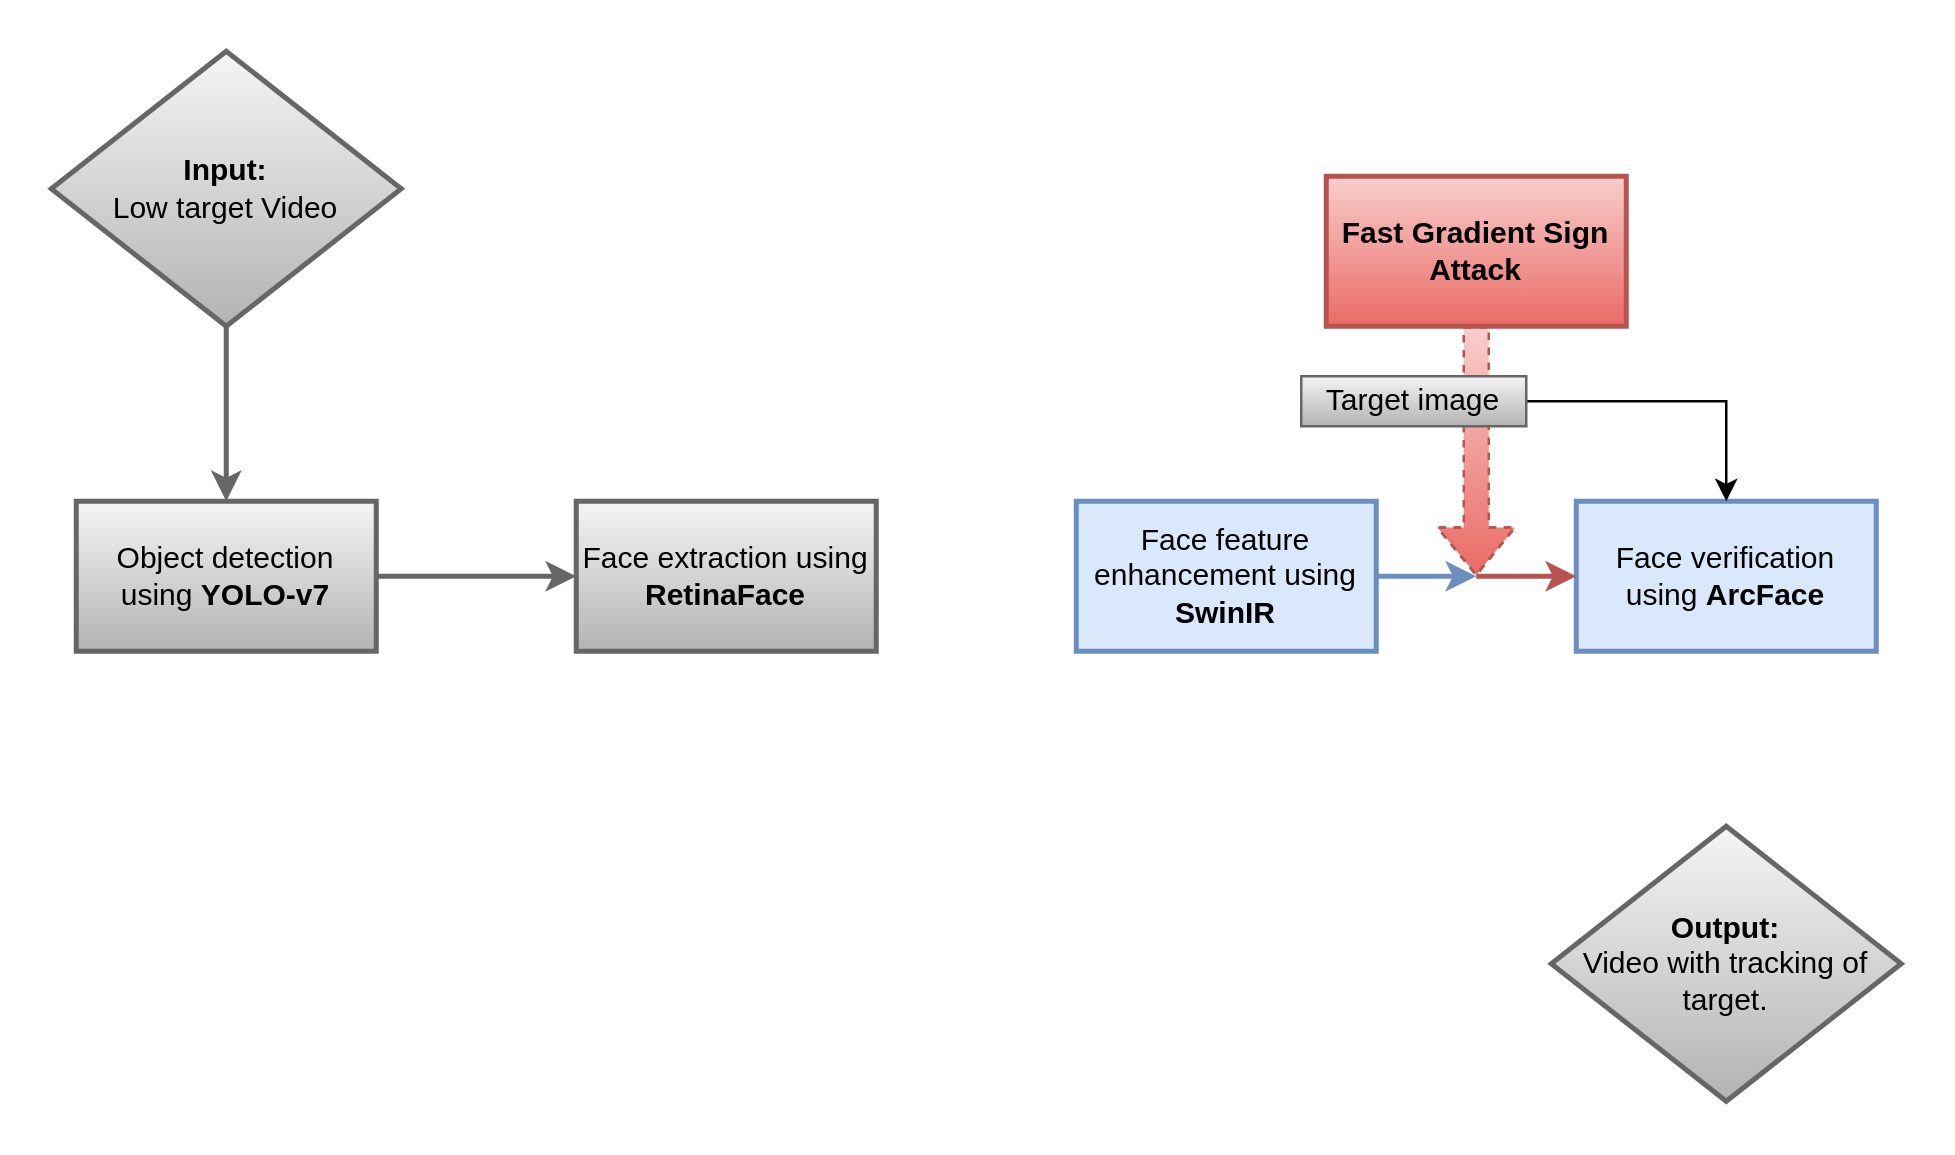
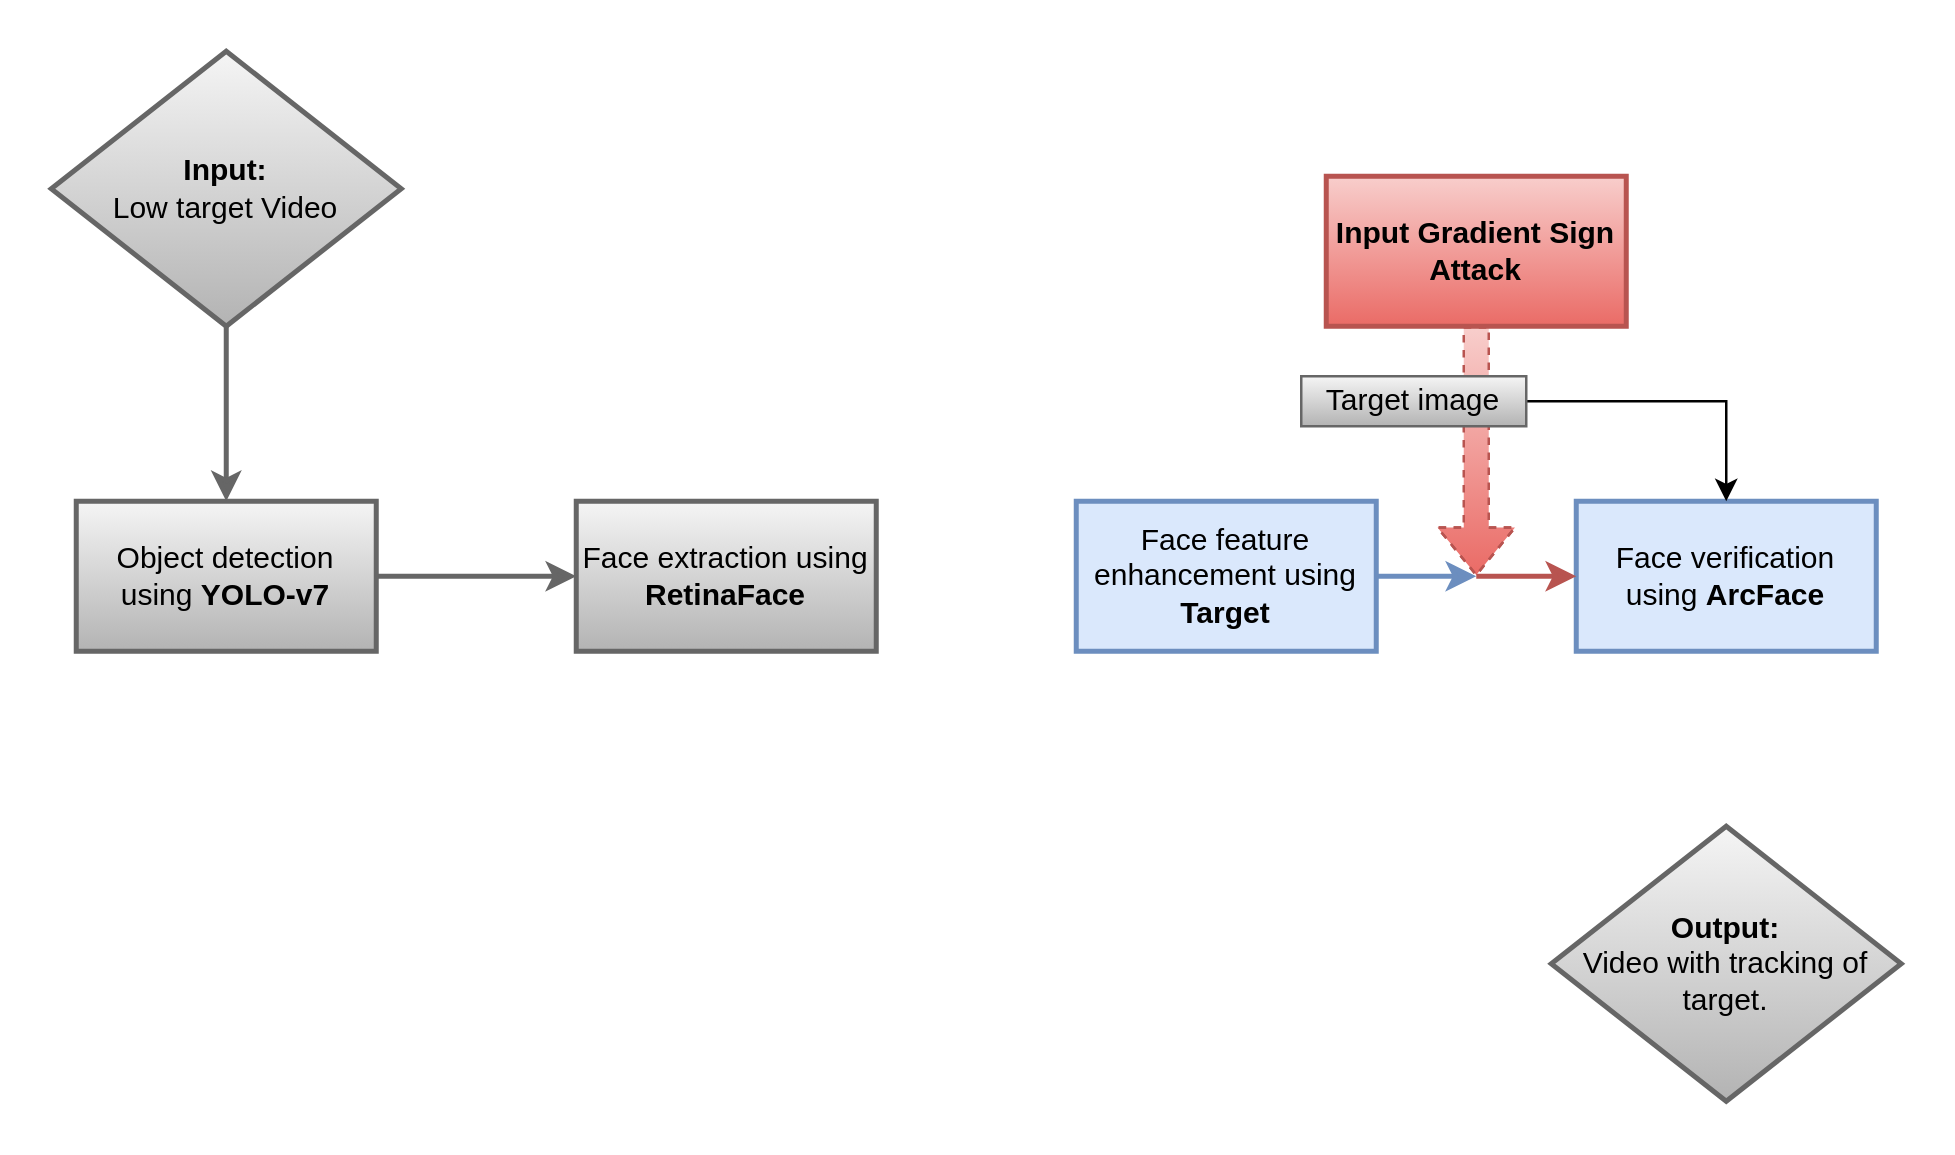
node "Fast Gradient Sign Attack": label "Fast Gradient Sign Attack" -> "Input Gradient Sign Attack"
node "Face feature enhancement using SwinIR": label "Face feature enhancement using SwinIR" -> "Face feature enhancement using Target"
